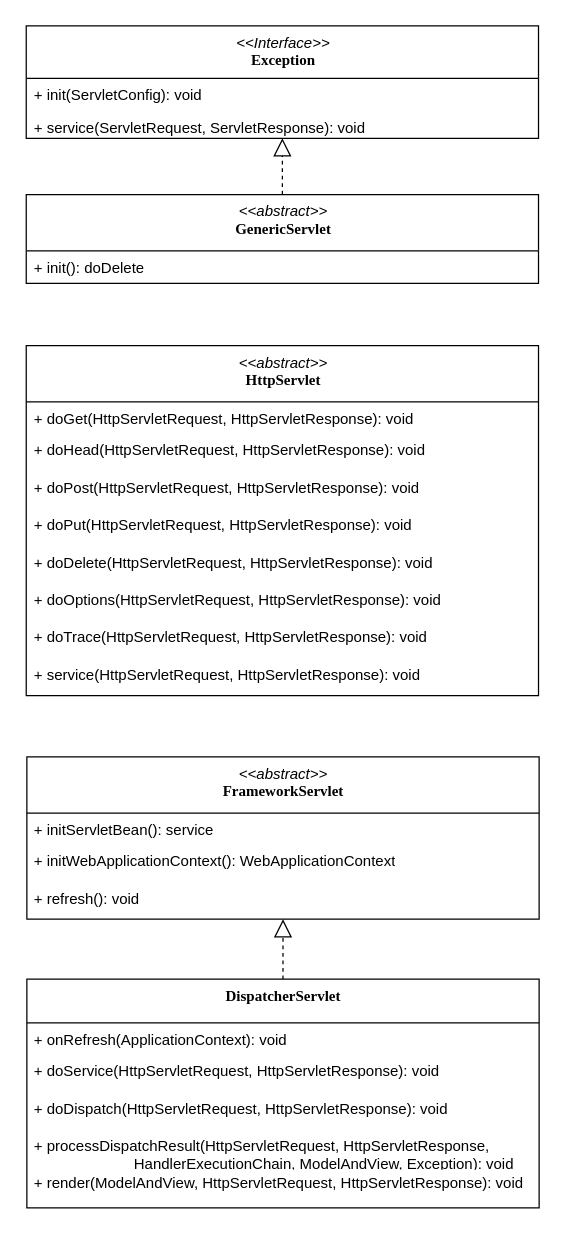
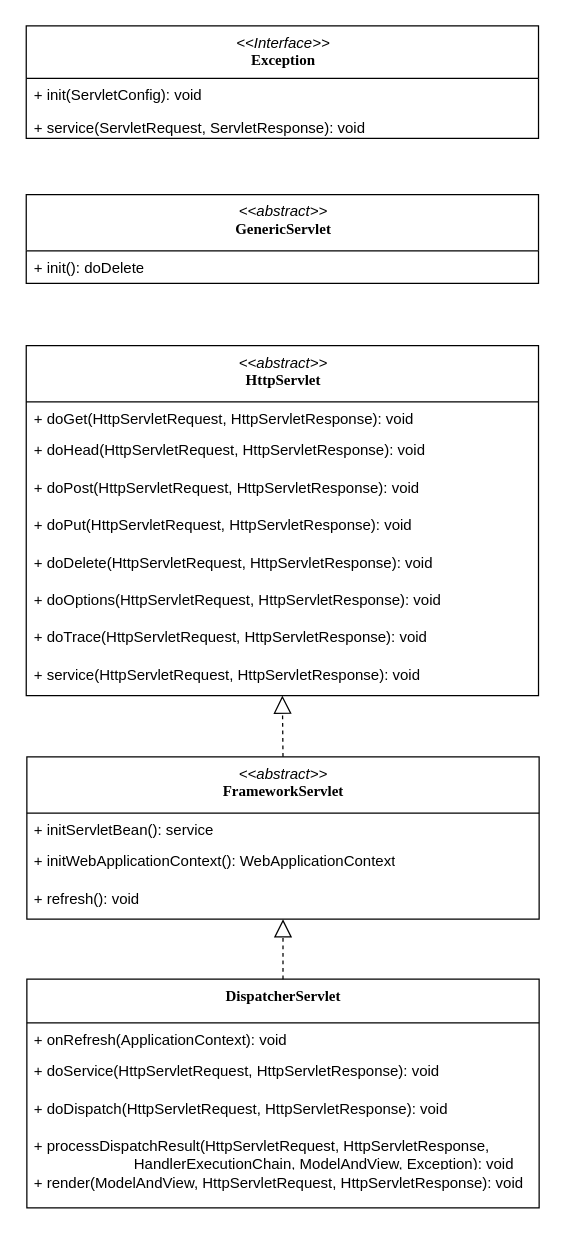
edge "<<abstract>> GenericServlet" -> "<<Interface>> Exception": removed
edge "<<abstract>> FrameworkServlet" -> "<<abstract>> HttpServlet": added
